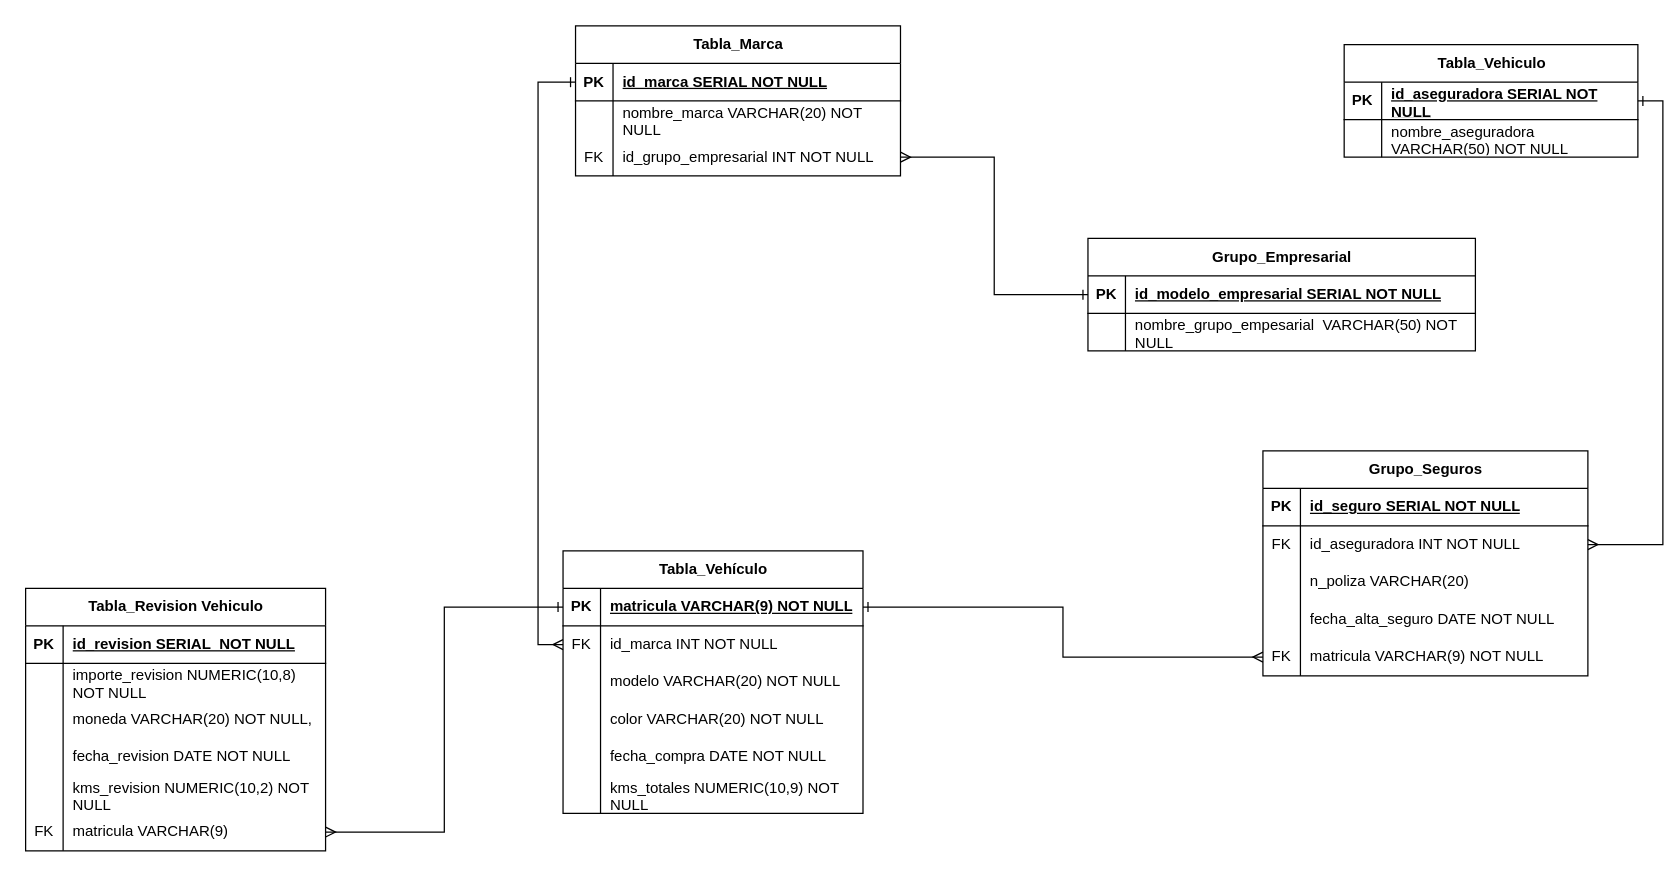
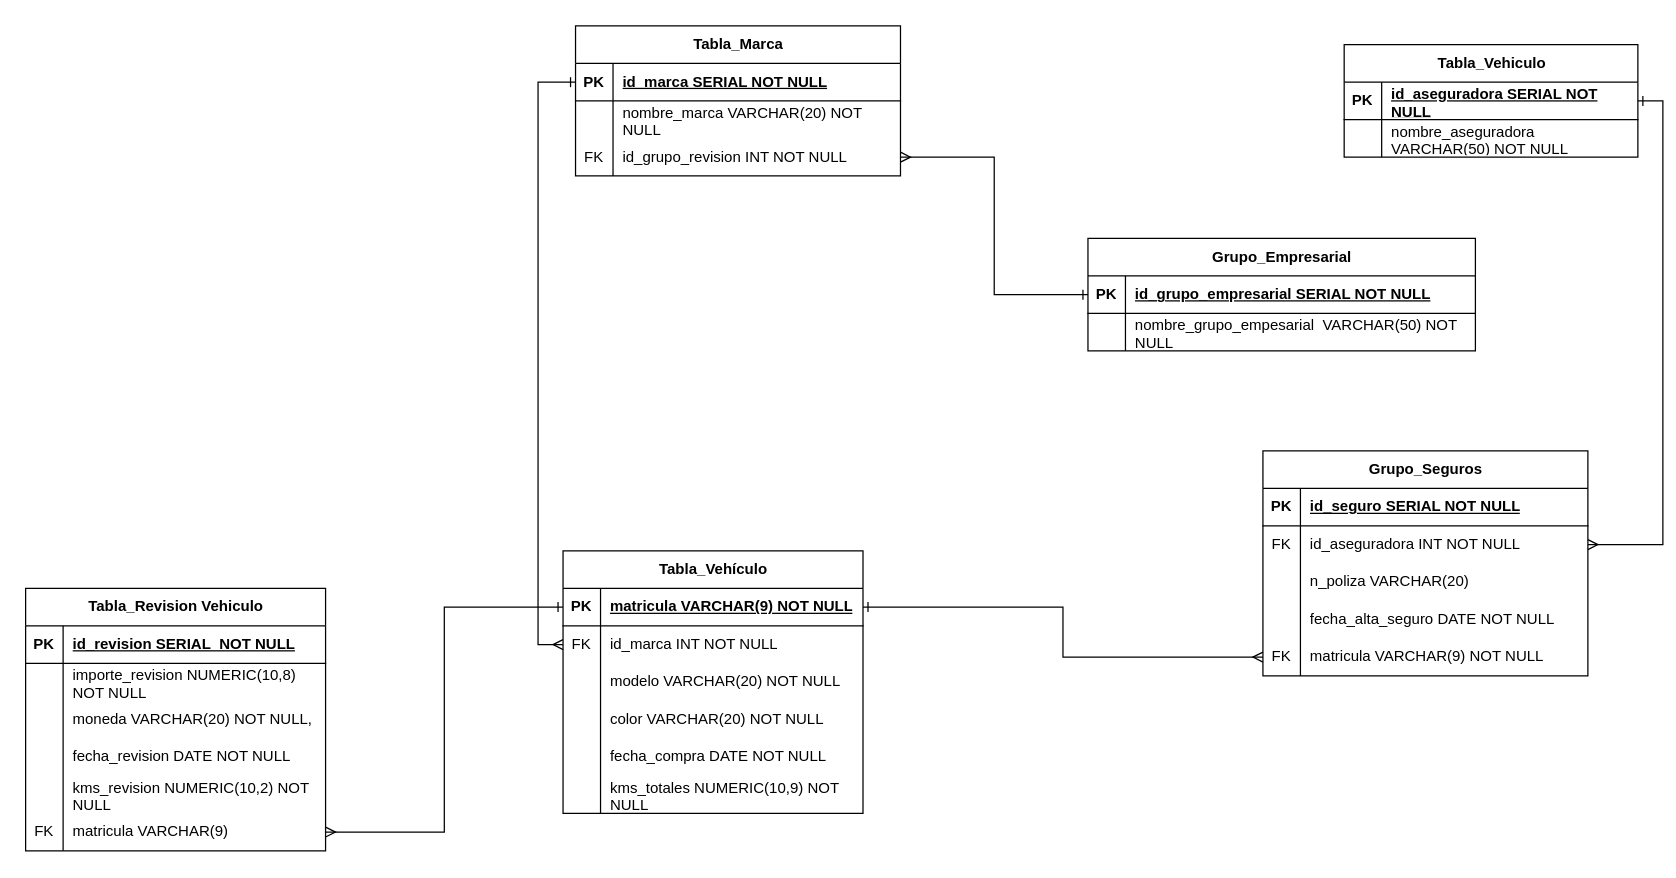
node "id_grupo_empresarial INT NOT NULL": label "id_grupo_empresarial INT NOT NULL" -> "id_grupo_revision INT NOT NULL"
node "id_modelo_empresarial SERIAL NOT NULL": label "id_modelo_empresarial SERIAL NOT NULL" -> "id_grupo_empresarial SERIAL NOT NULL"
